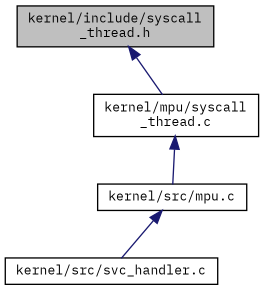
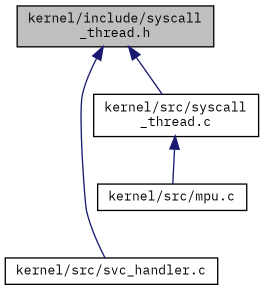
node "kernel/mpu/syscall _thread.c": label "kernel/mpu/syscall _thread.c" -> "kernel/src/syscall _thread.c"
edge "kernel/src/svc_handler.c" -> "kernel/src/mpu.c": now "kernel/src/svc_handler.c" -> "kernel/include/syscall _thread.h"
